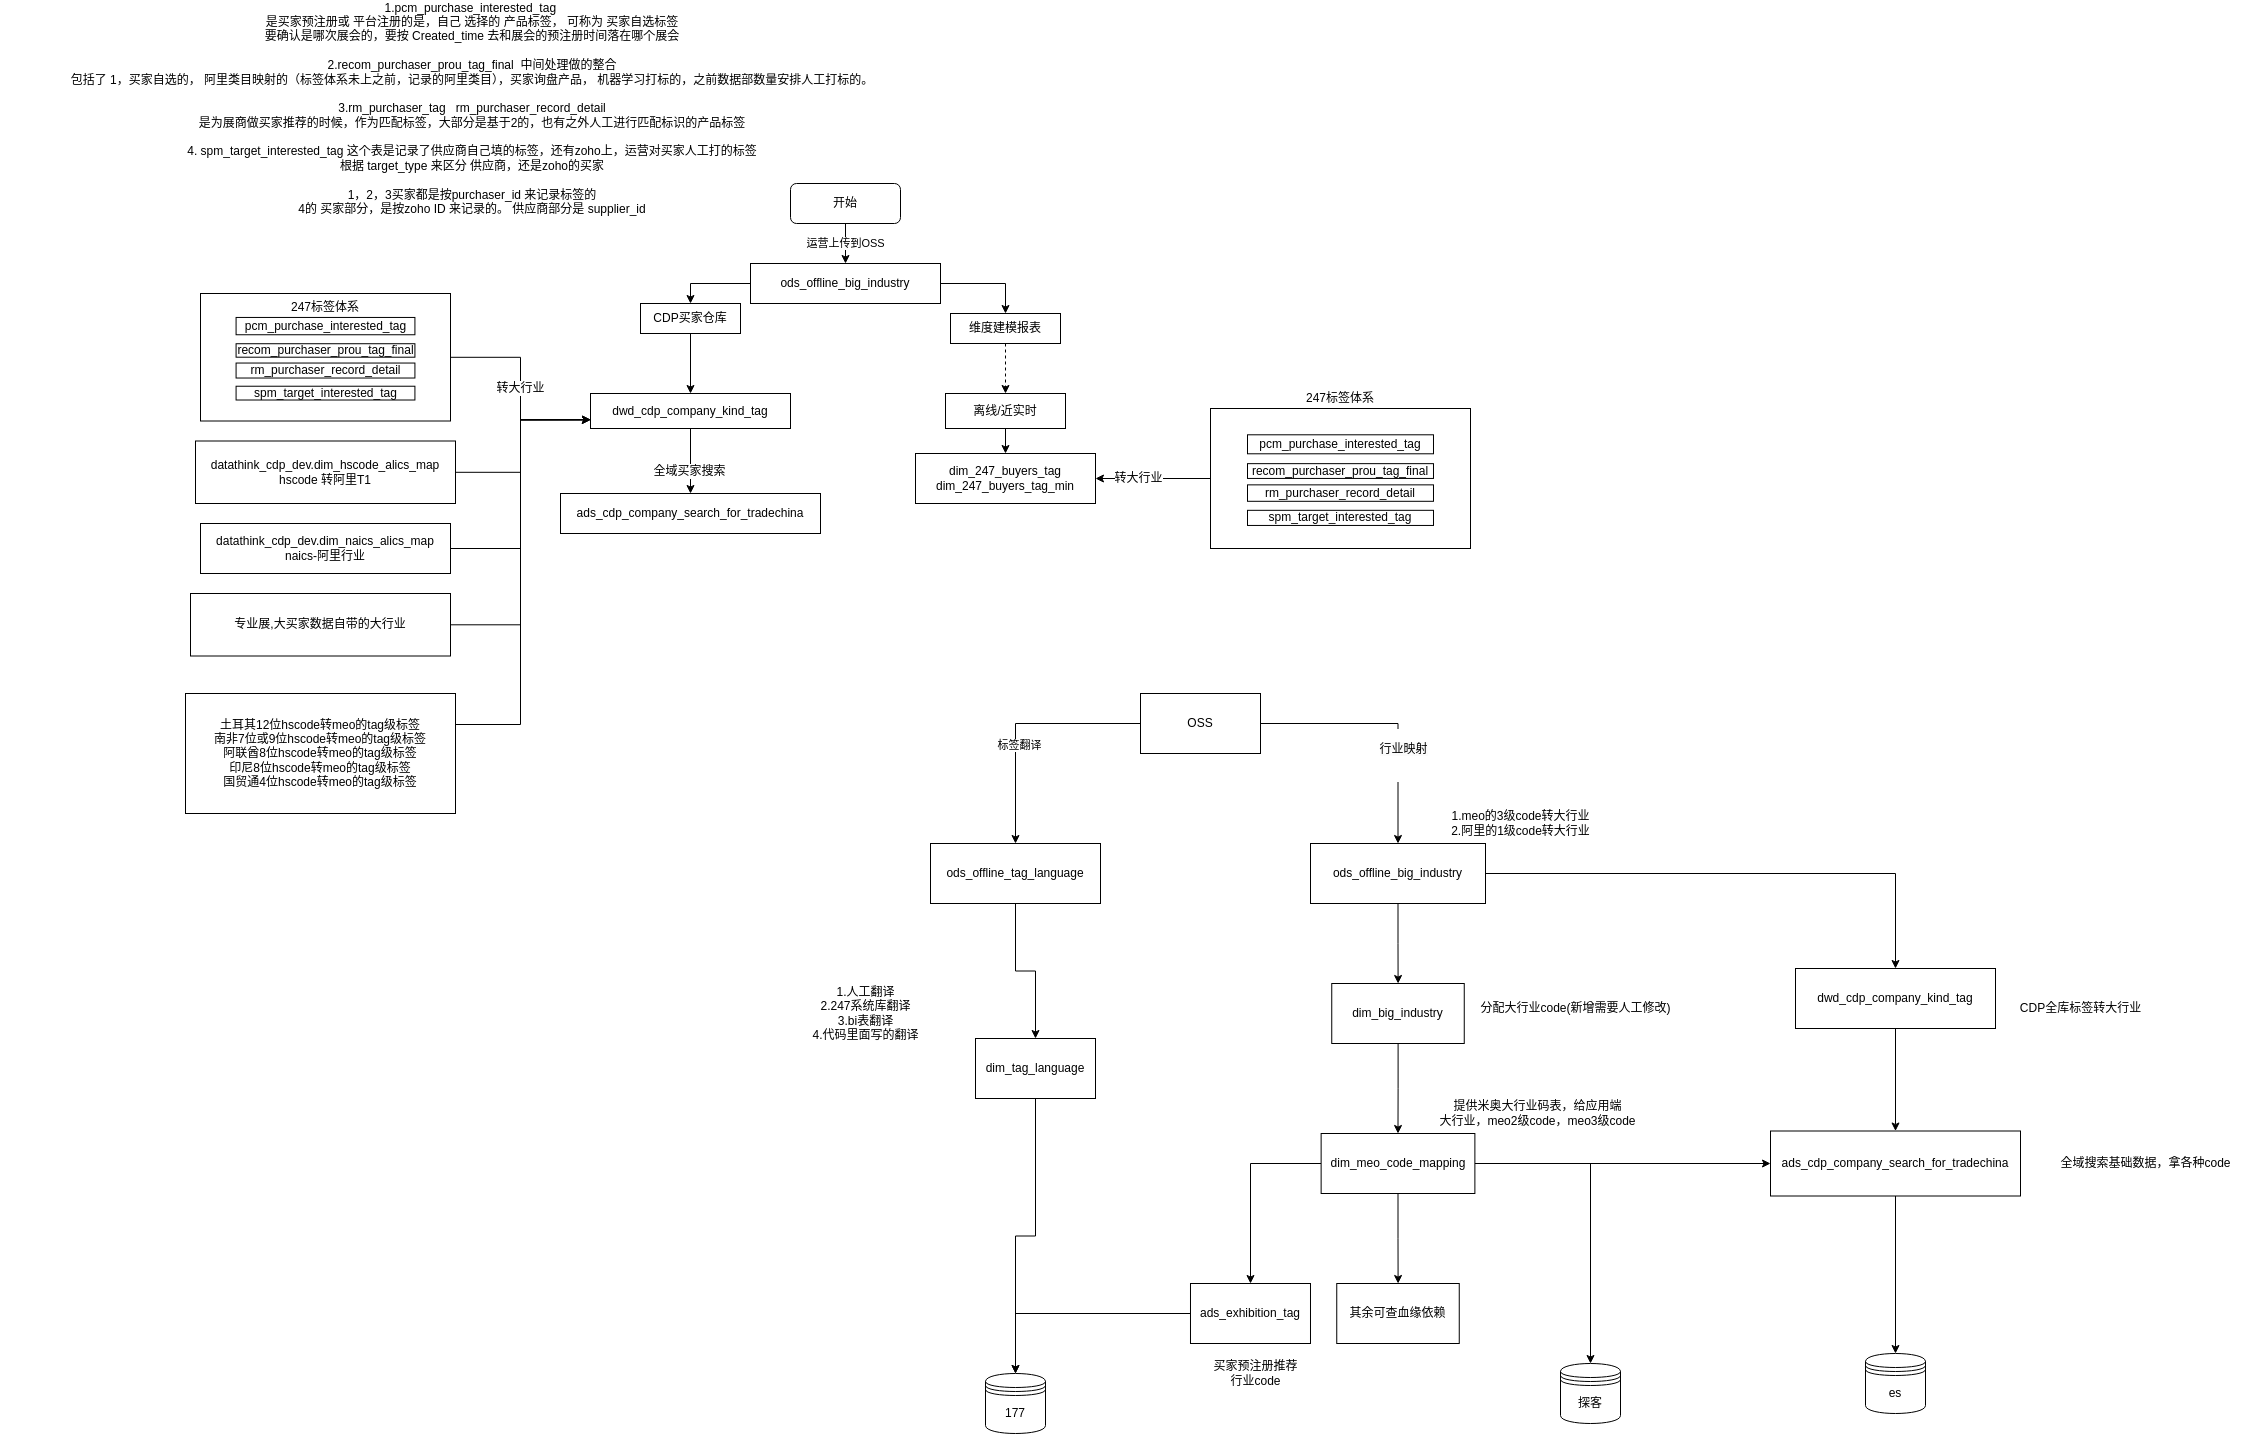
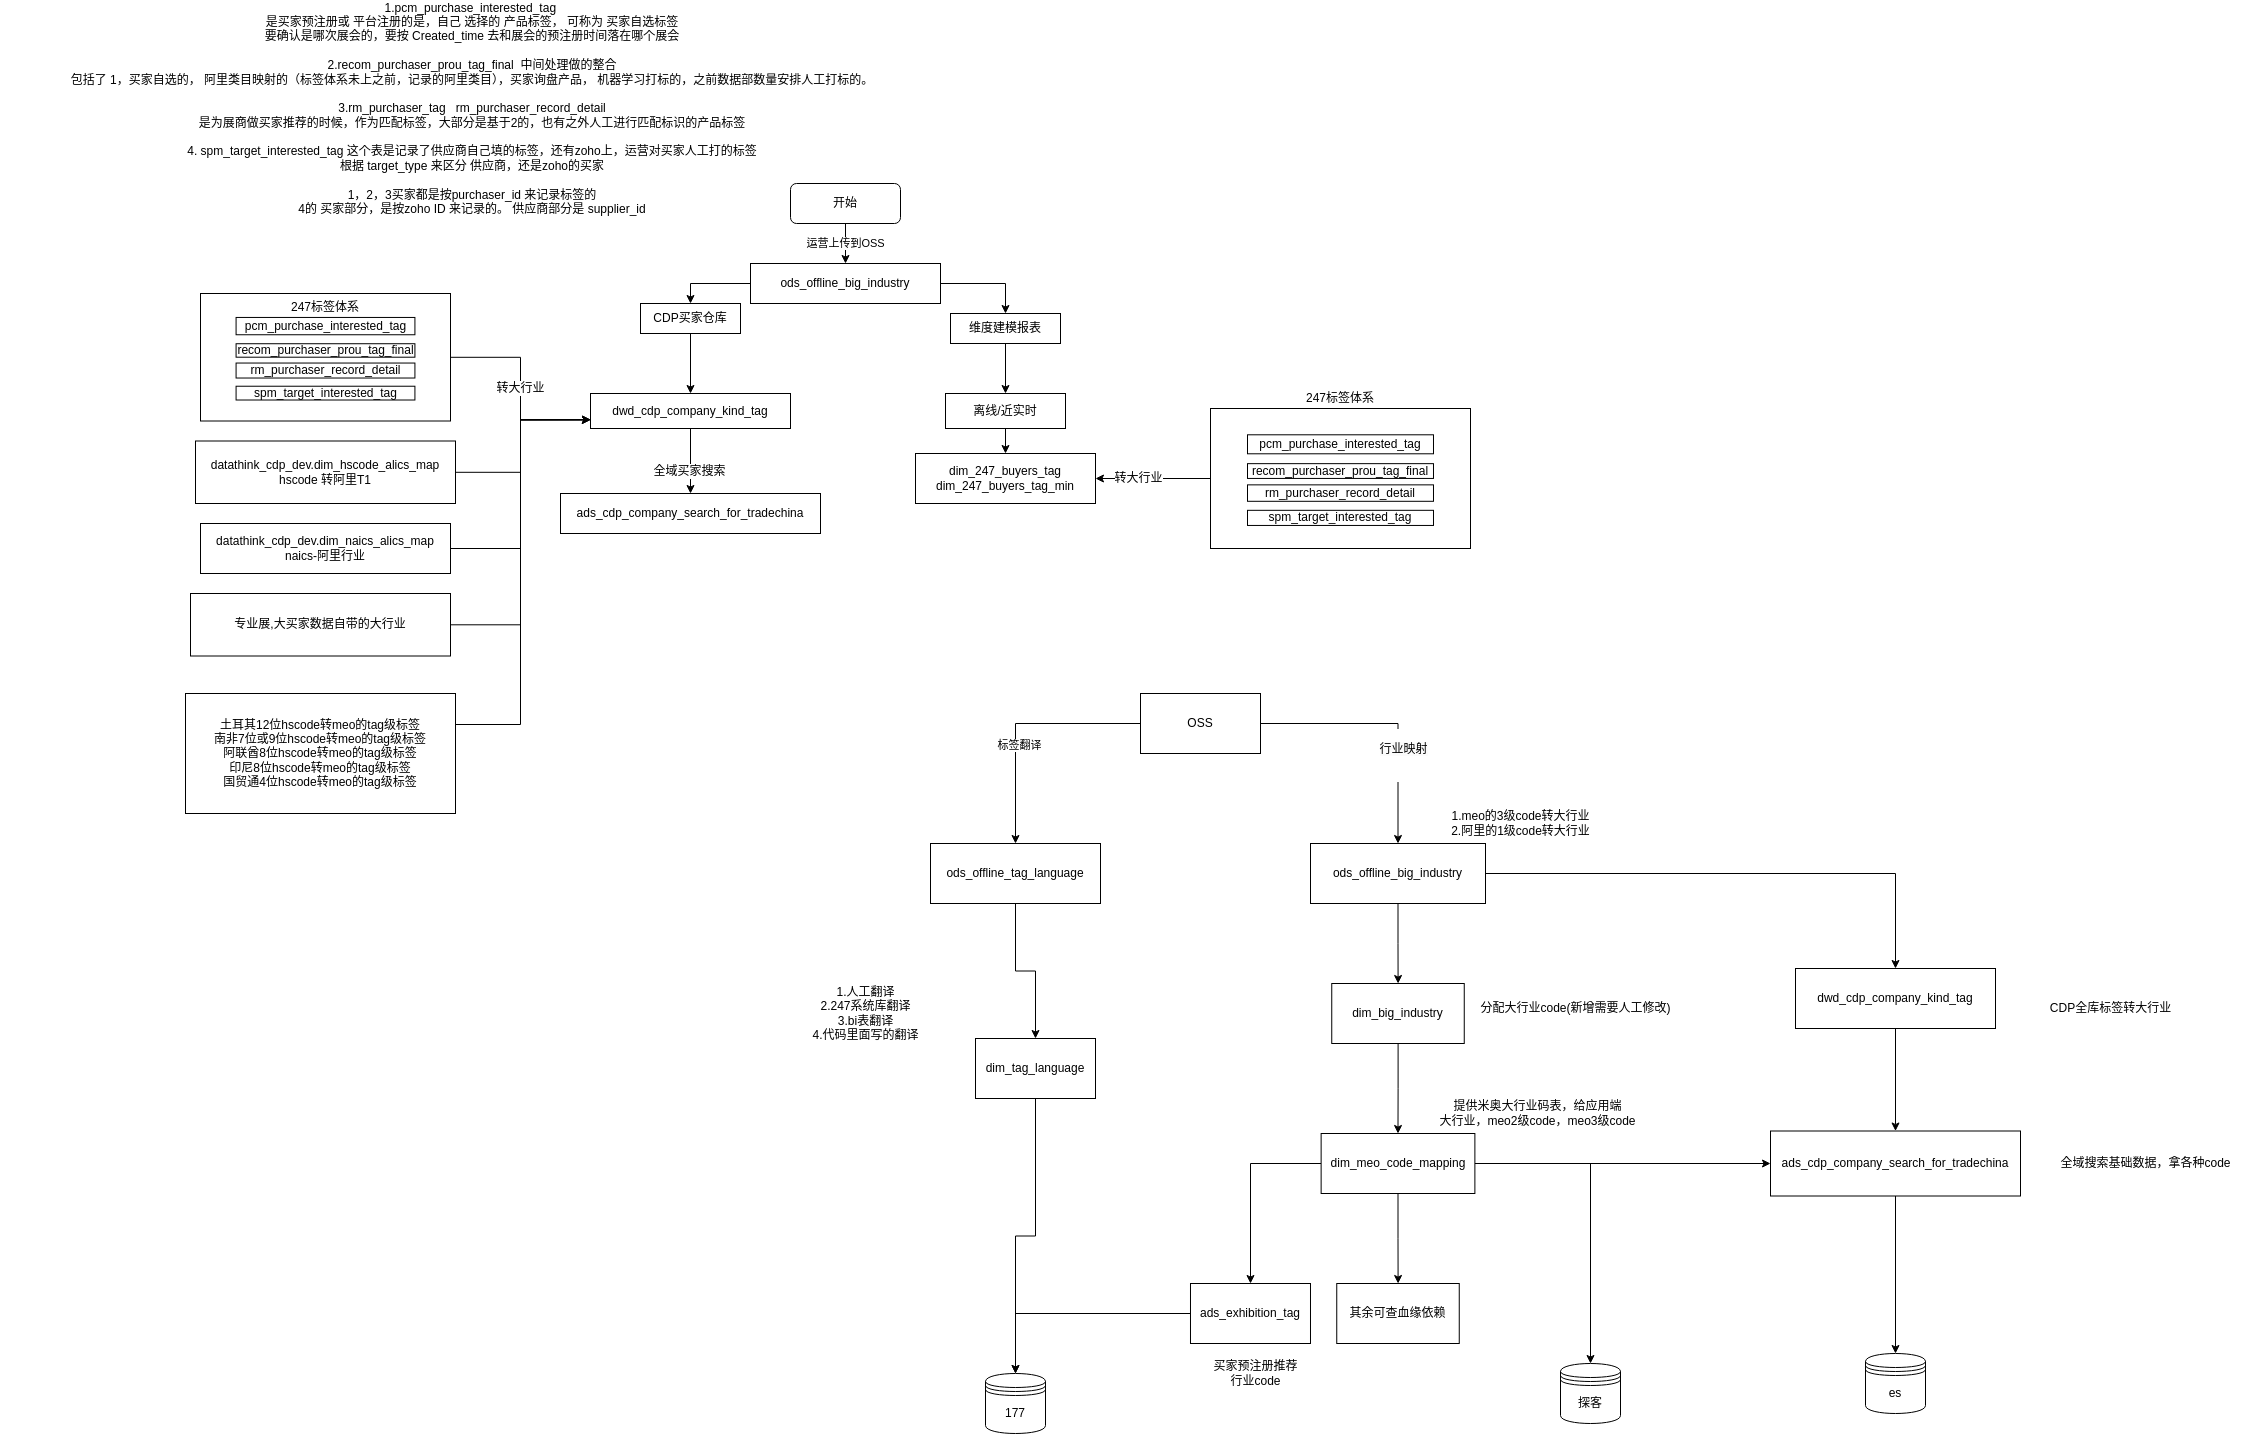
edge "维度建模报表" -> "离线/近实时": style dashed -> solid
node "CDP全库标签转大行业": moved (2081, 1009) -> (2111, 1009)
